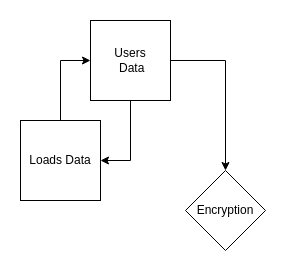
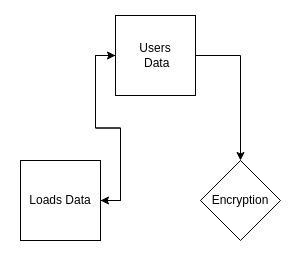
node "Users Data": moved (131, 61) -> (156, 56)
node "Loads Data": moved (61, 161) -> (61, 201)
node "Encryption": moved (226, 211) -> (241, 201)
